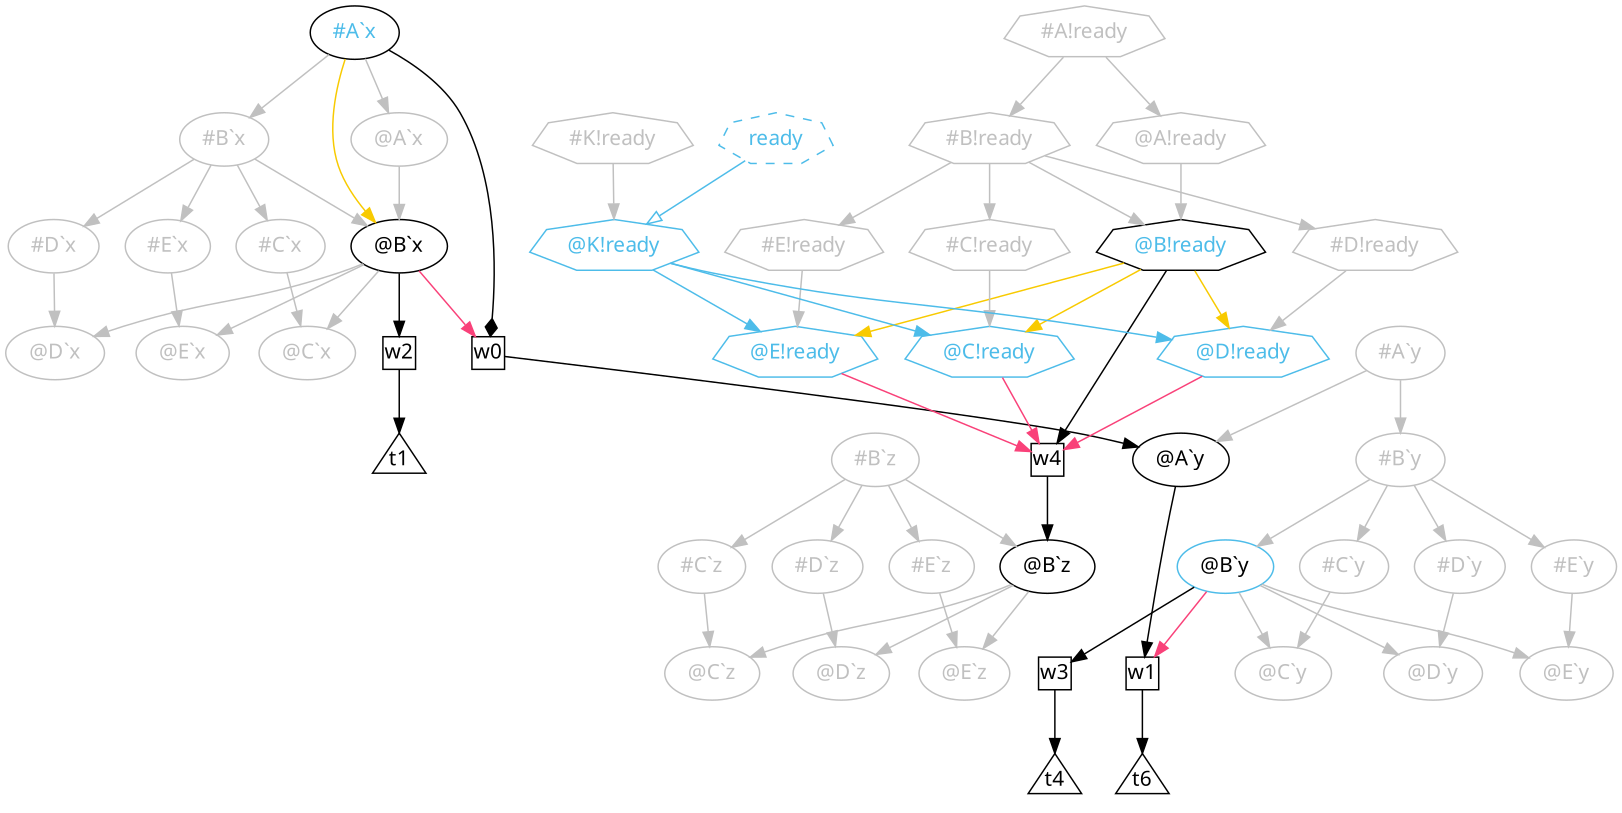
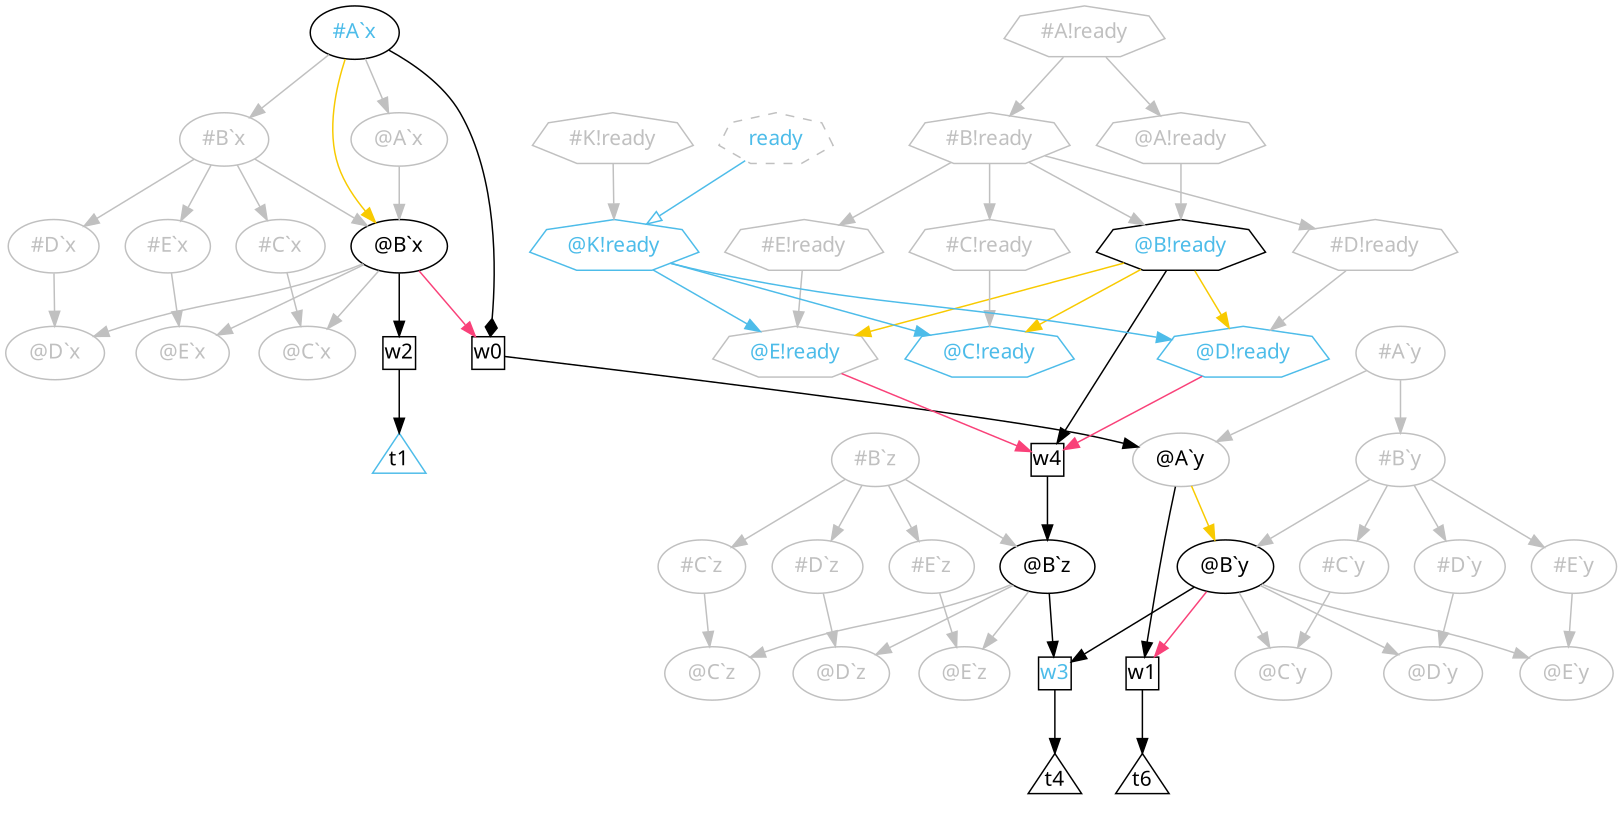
node "ready": color #4dbce9 -> #c0c0c0
node "@E!ready": color #4dbce9 -> #c0c0c0
edge "@C!ready" -> "w4": removed
node "t1": color black -> #4dbce9
node "@A`y": color black -> #c0c0c0
edge "@A`y" -> "@B`y": added
node "@B`y": color #4dbce9 -> black
edge "@B`z" -> "w3": added
node "w3": fontcolor black -> #4dbce9
